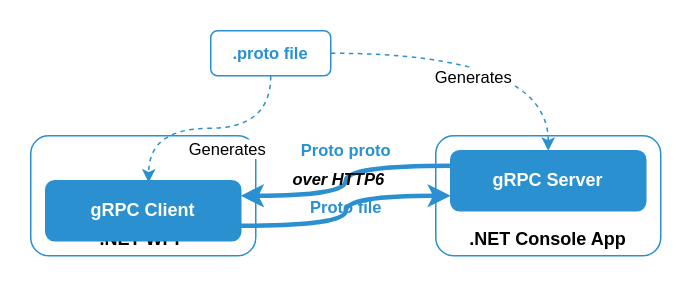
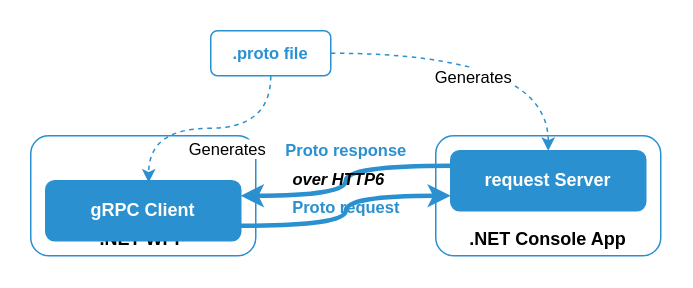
node "Proto proto": label "Proto proto" -> "Proto response"
node "gRPC Server": label "gRPC Server" -> "request Server"
node "Proto file": label "Proto file" -> "Proto request"
